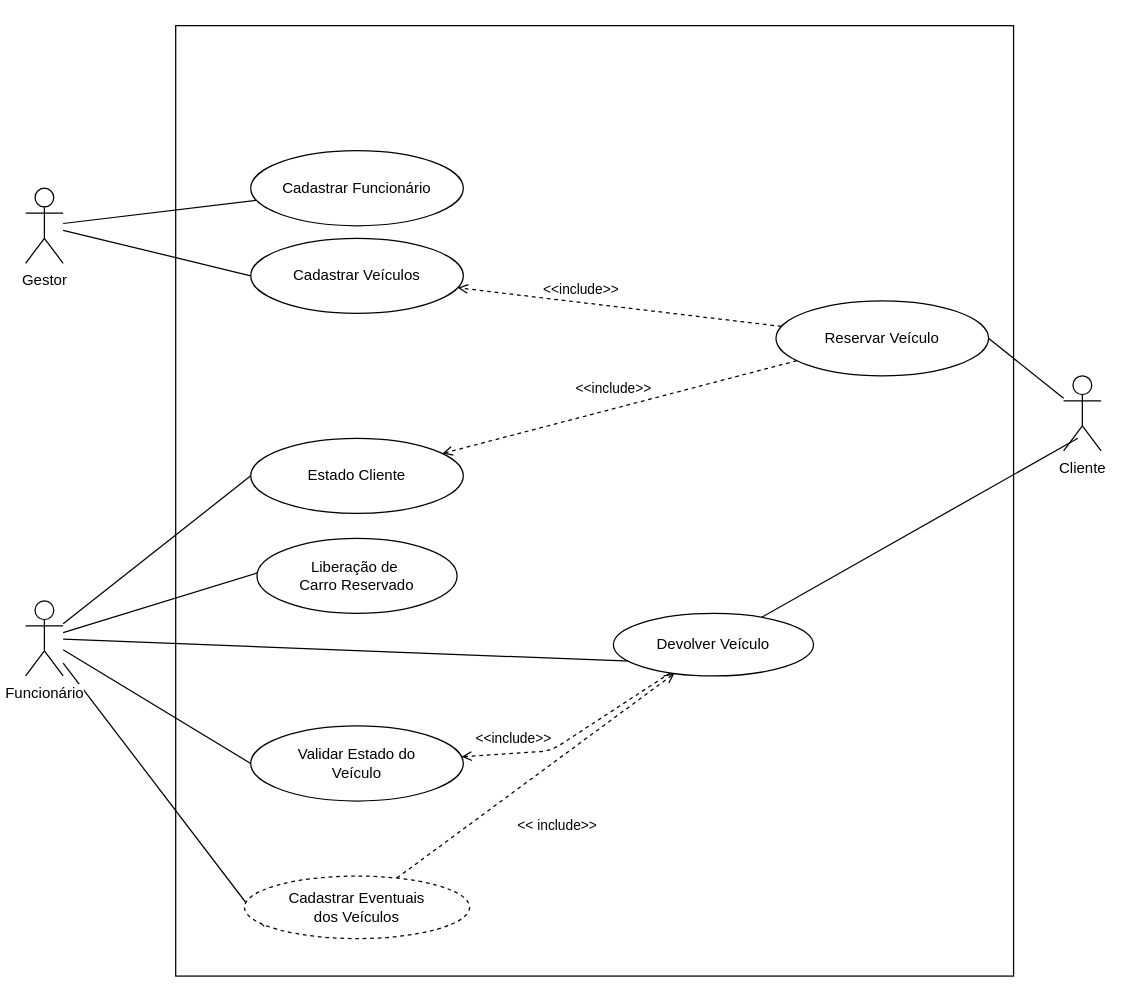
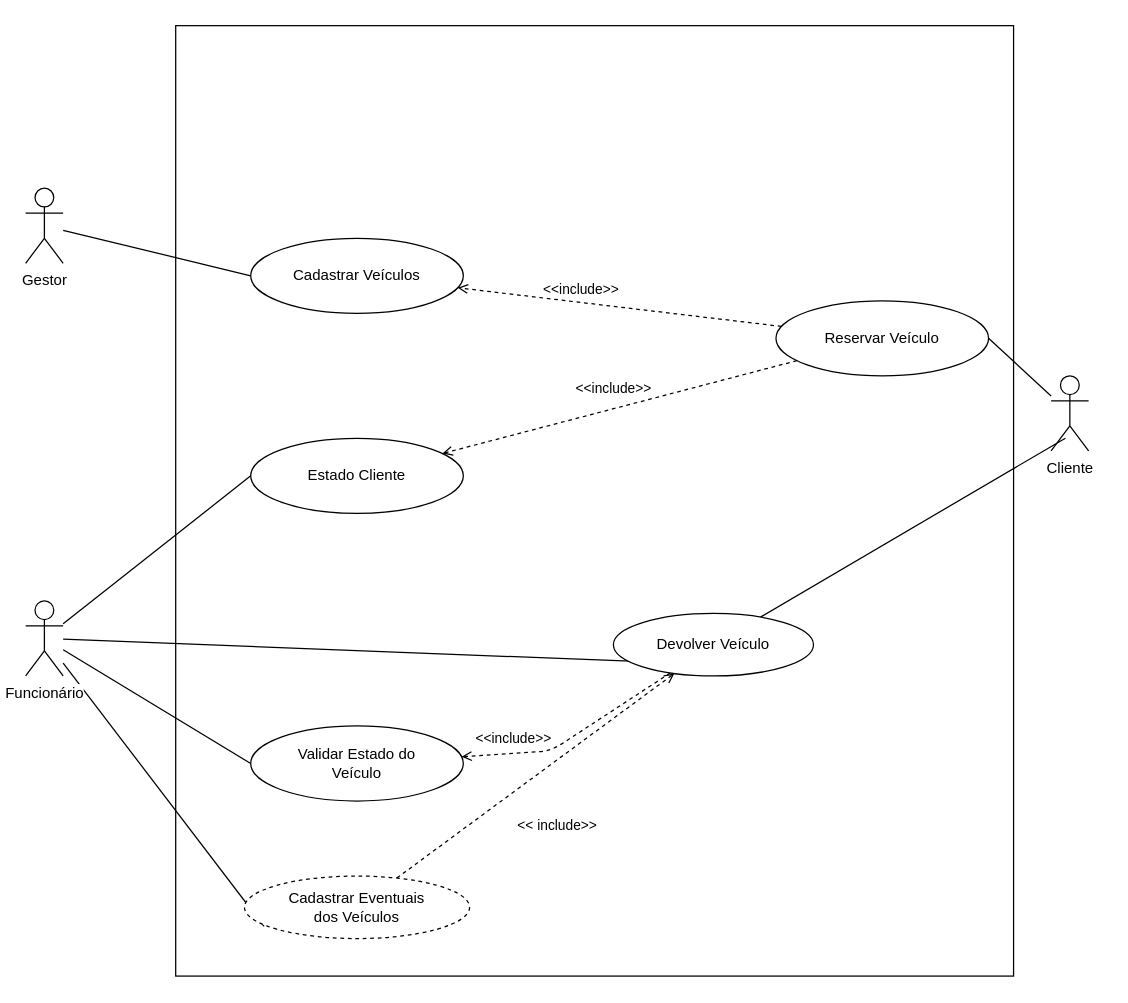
node "Cadastrar Funcionário": removed
edge "Cadastrar Funcionário" -- "Gestor": removed
node "Cliente": moved (1082, 413) -> (1069, 413)
node "Liberação de Carro Reservado": removed
edge "Liberação de Carro Reservado" -- "Funcionário": removed
